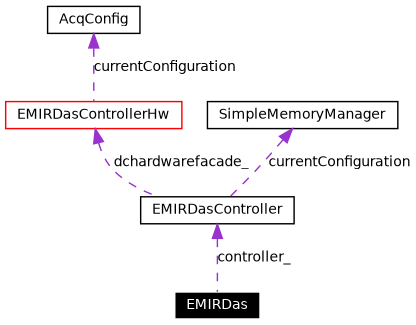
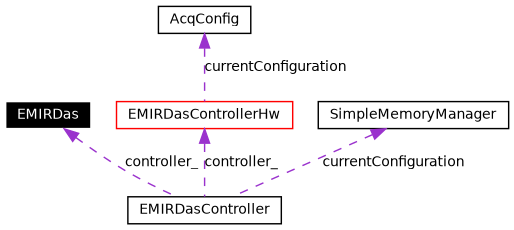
edge "EMIRDasController" -> "EMIRDasControllerHw": label "dchardwarefacade_" -> "controller_"
edge "EMIRDas" -> "EMIRDasController": reversed
